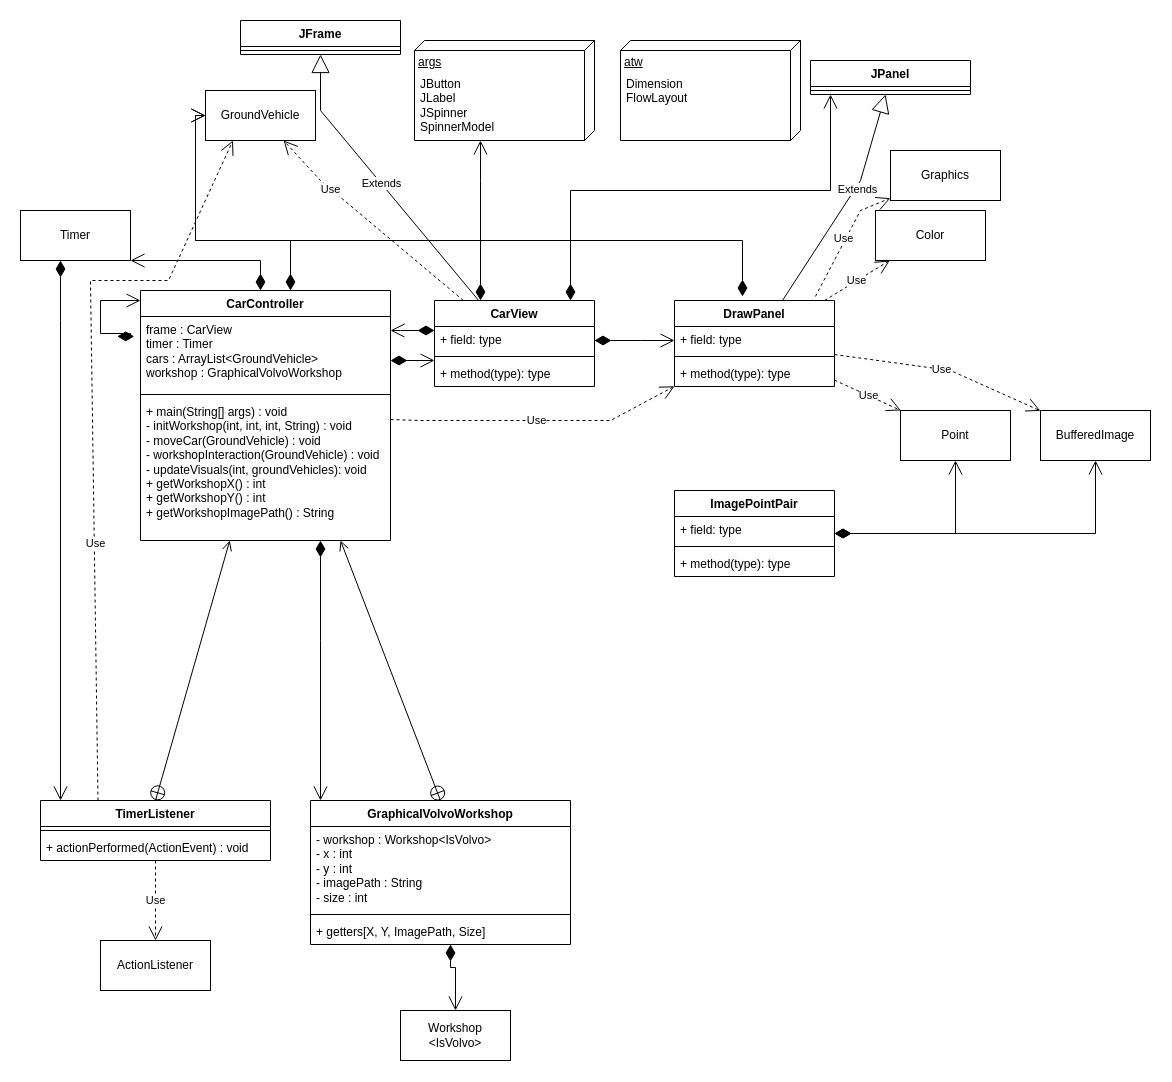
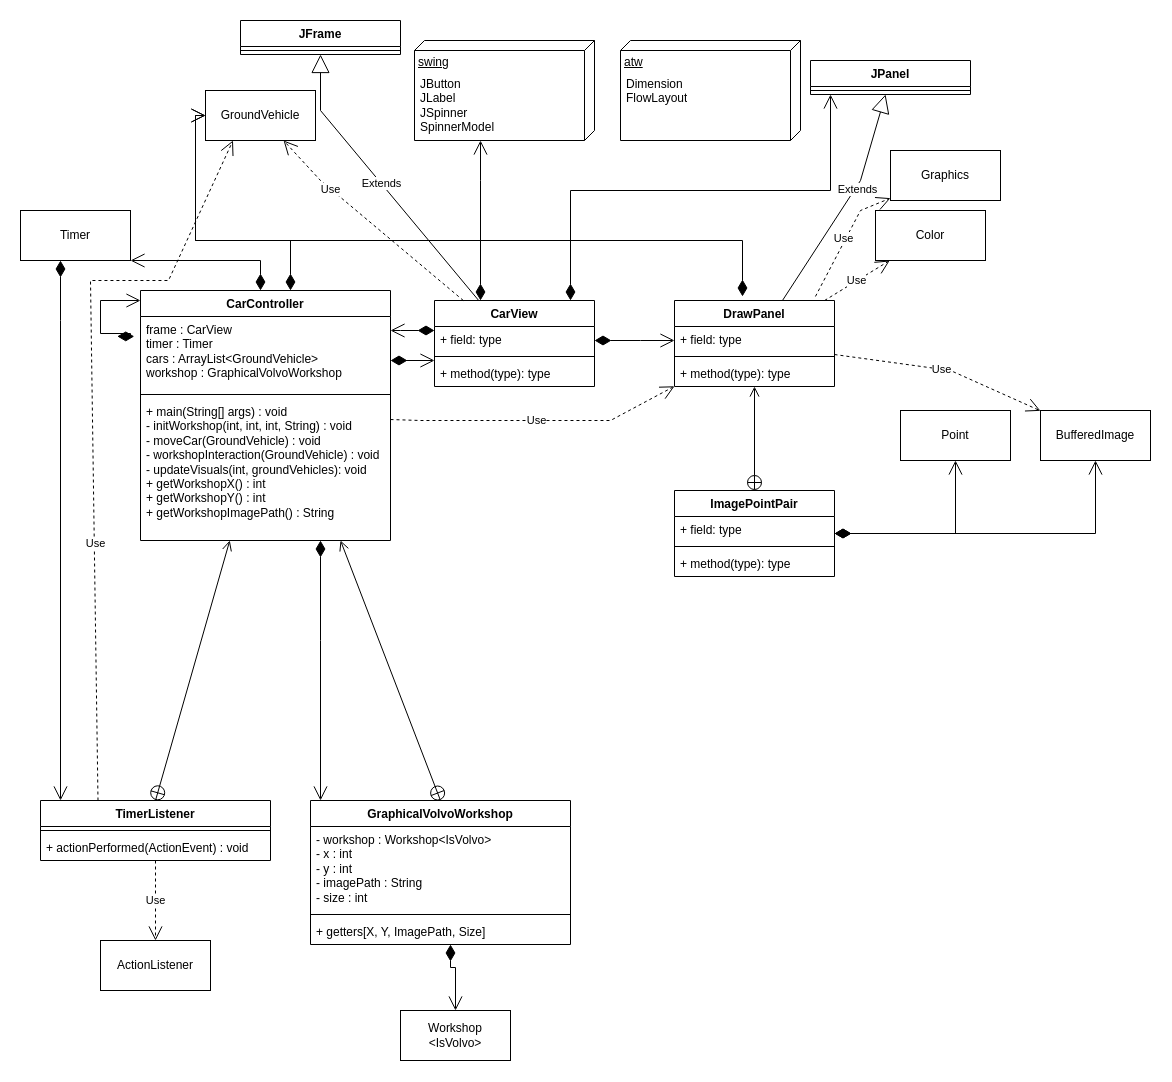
node "args": label "args" -> "swing"
edge "DrawPanel" -> "Point": removed, label "Use"
edge "DrawPanel" -- "ImagePointPair": added
